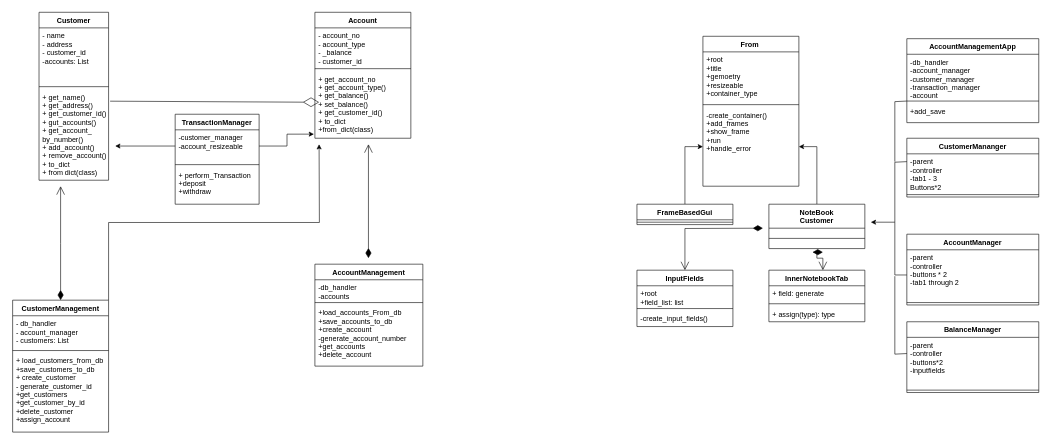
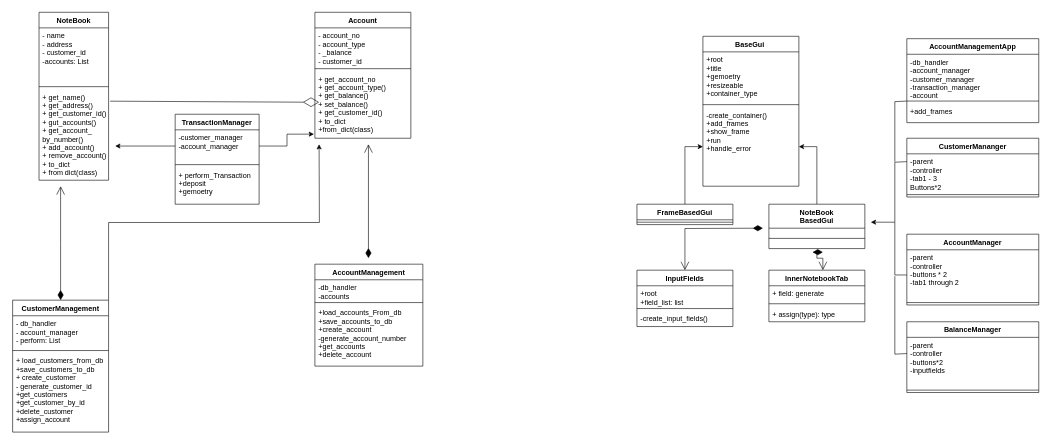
node "Customer": label "Customer" -> "NoteBook"
node "From": label "From" -> "BaseGui"
node "+add_save": label "+add_save" -> "+add_frames"
node "-customer_manager -account_resizeable": label "-customer_manager -account_resizeable" -> "-customer_manager -account_manager"
node "+ perform_Transaction +deposit +withdraw": label "+ perform_Transaction +deposit +withdraw" -> "+ perform_Transaction +deposit +gemoetry"
node "NoteBook Customer": label "NoteBook Customer" -> "NoteBook BasedGui"
node "- db_handler - account_manager - customers: List": label "- db_handler - account_manager - customers: List" -> "- db_handler - account_manager - perform: List"
